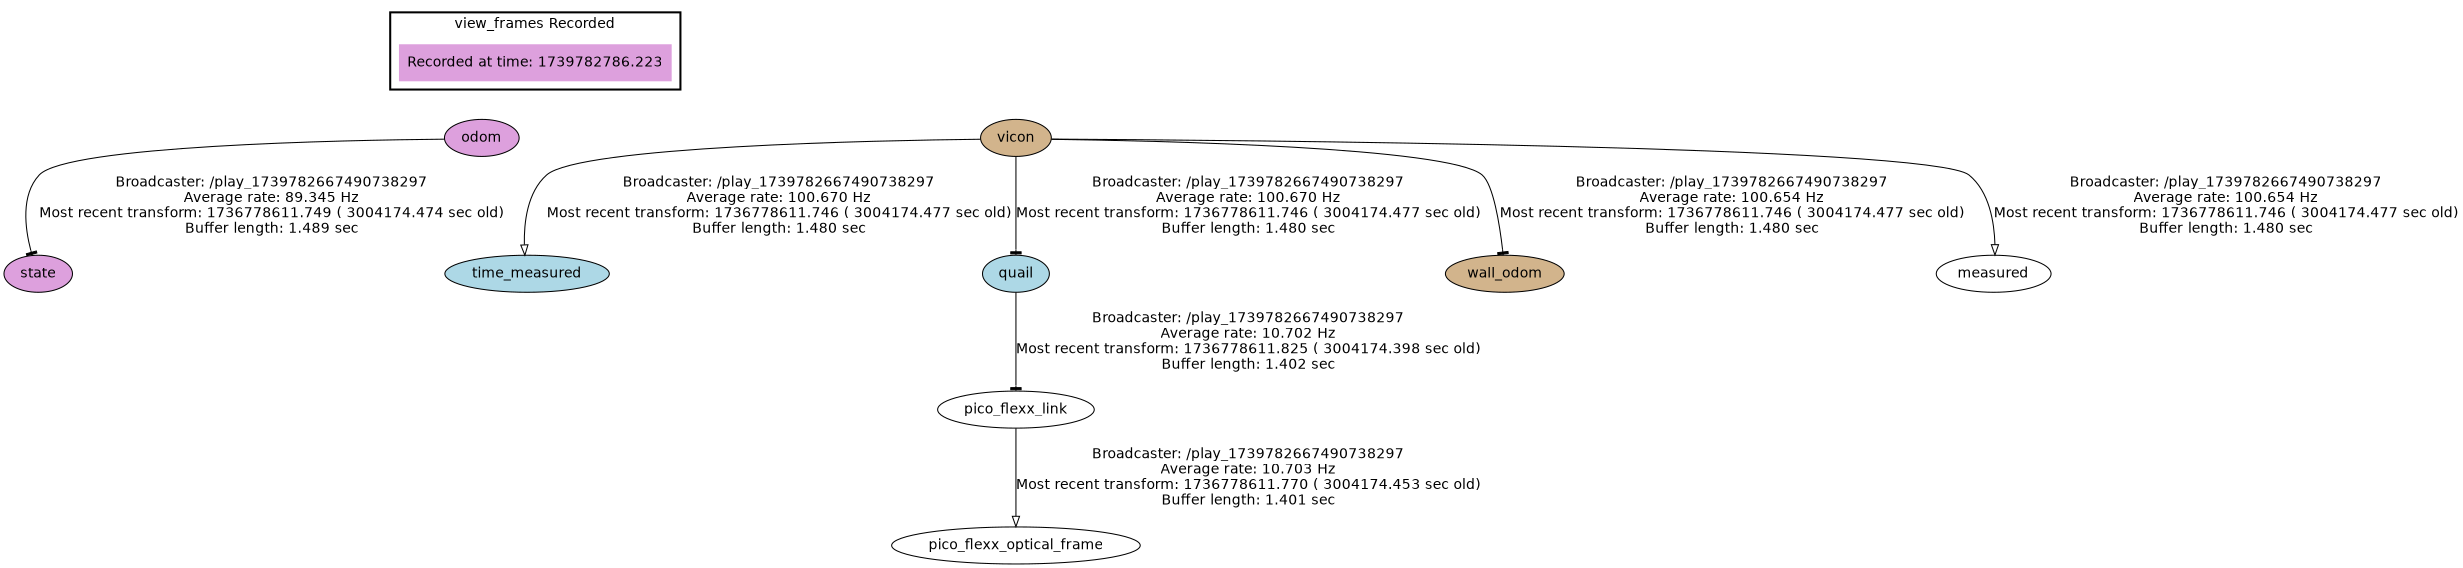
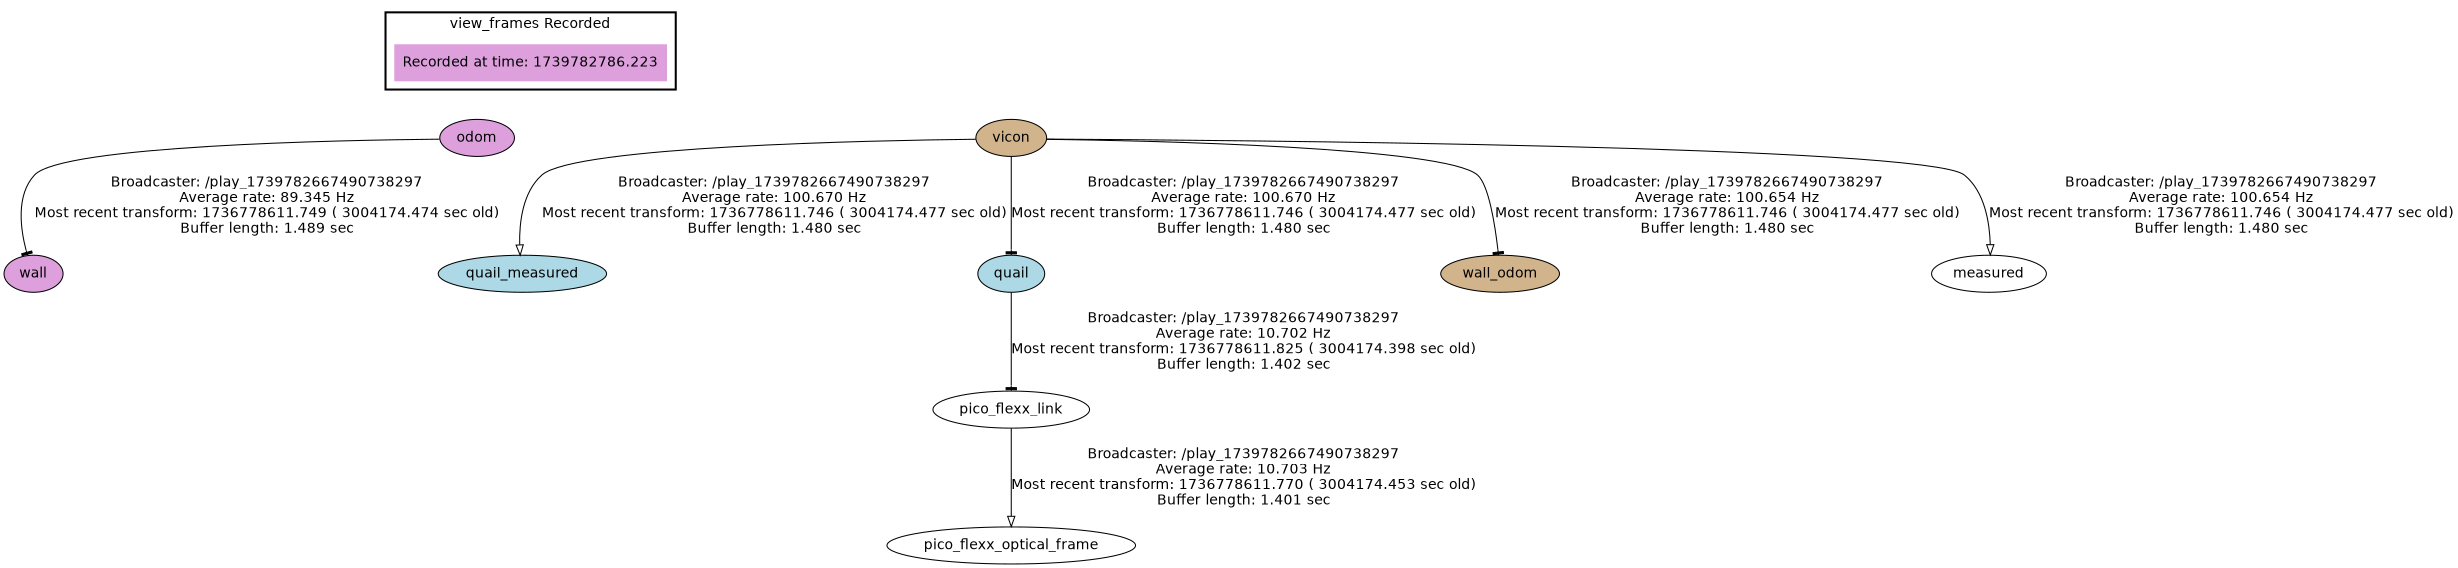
node "state": label "state" -> "wall"
node "time_measured": label "time_measured" -> "quail_measured"
